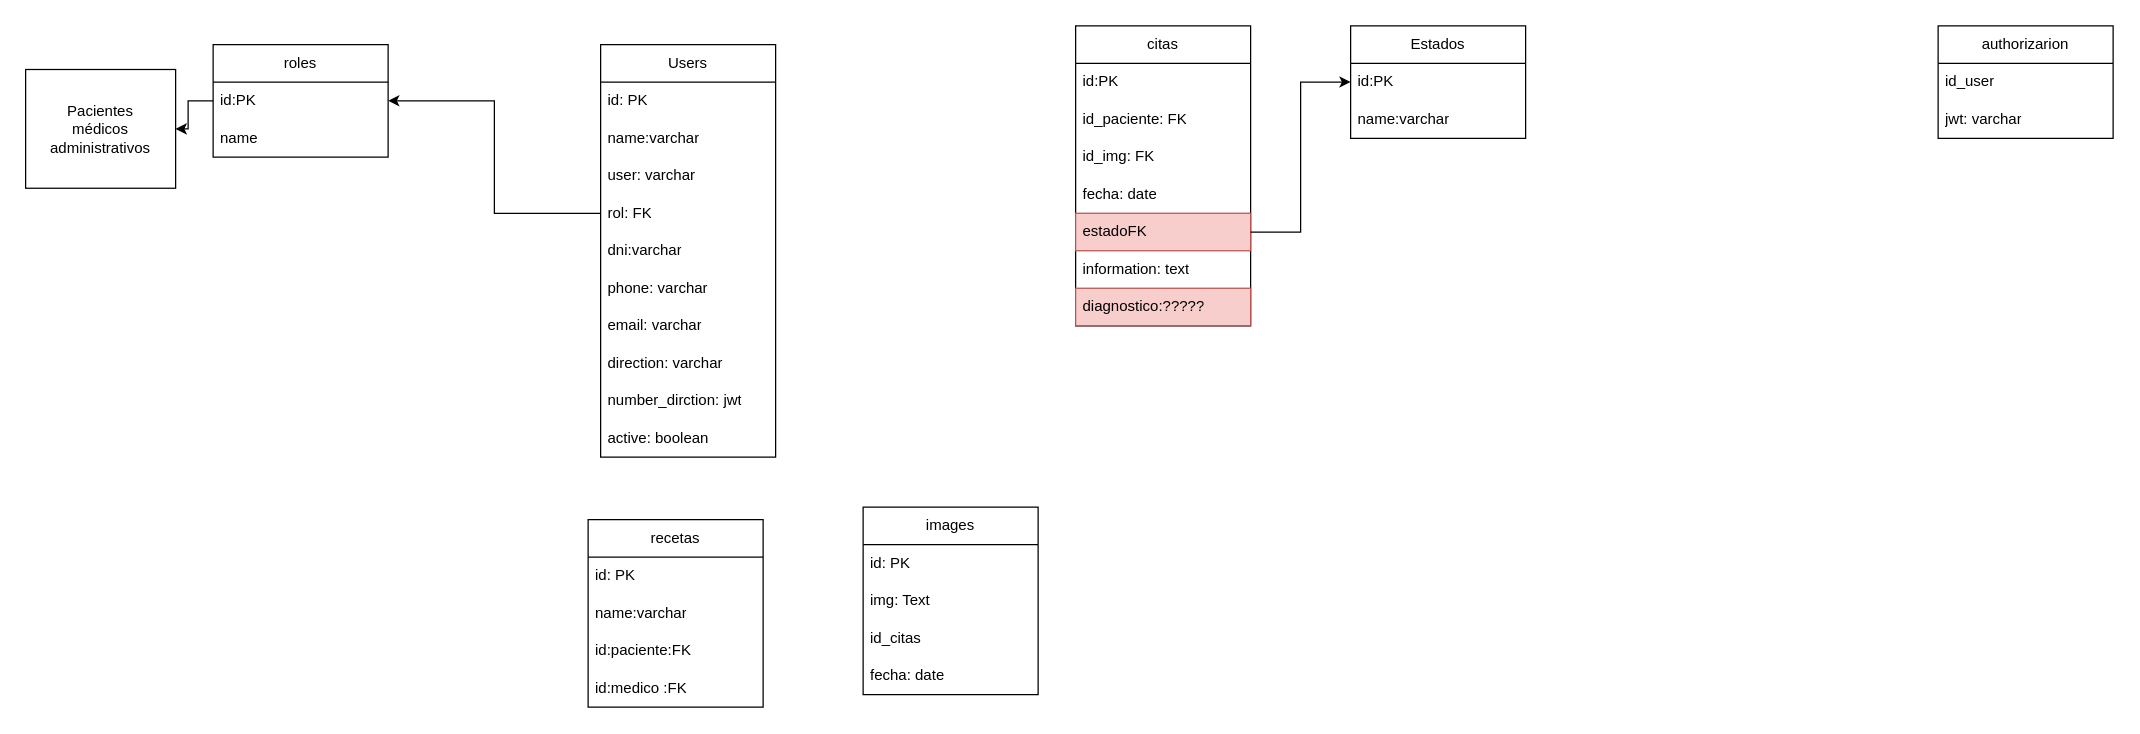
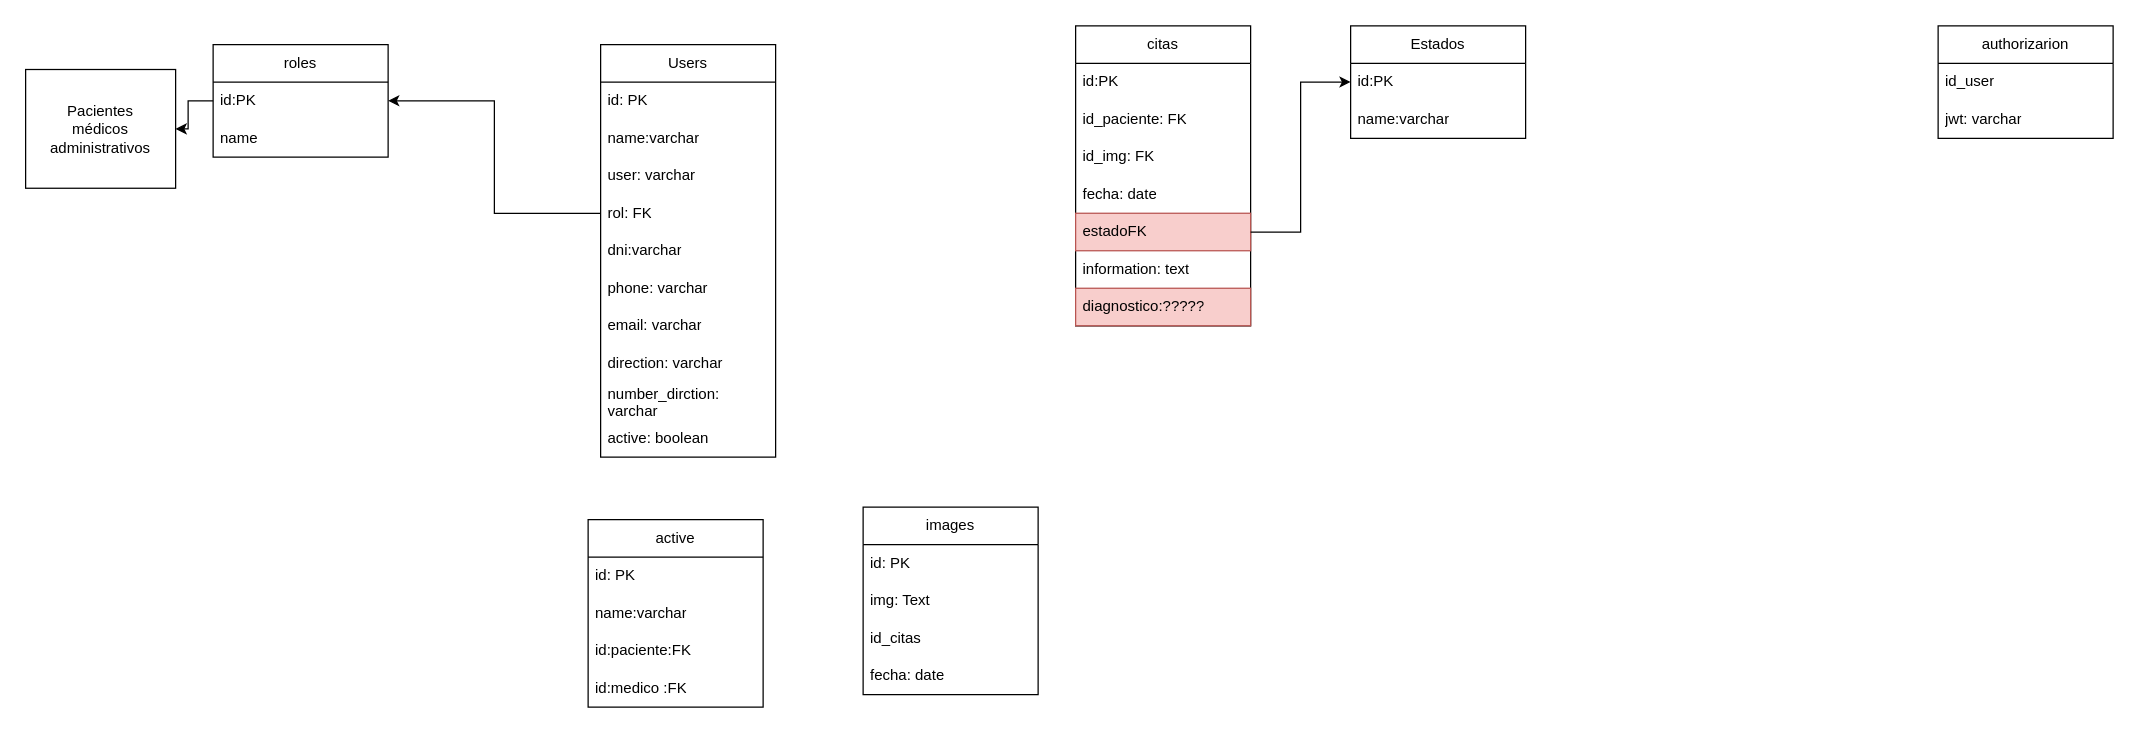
node "number_dirction: jwt": label "number_dirction: jwt" -> "number_dirction: varchar"
node "recetas": label "recetas" -> "active"
